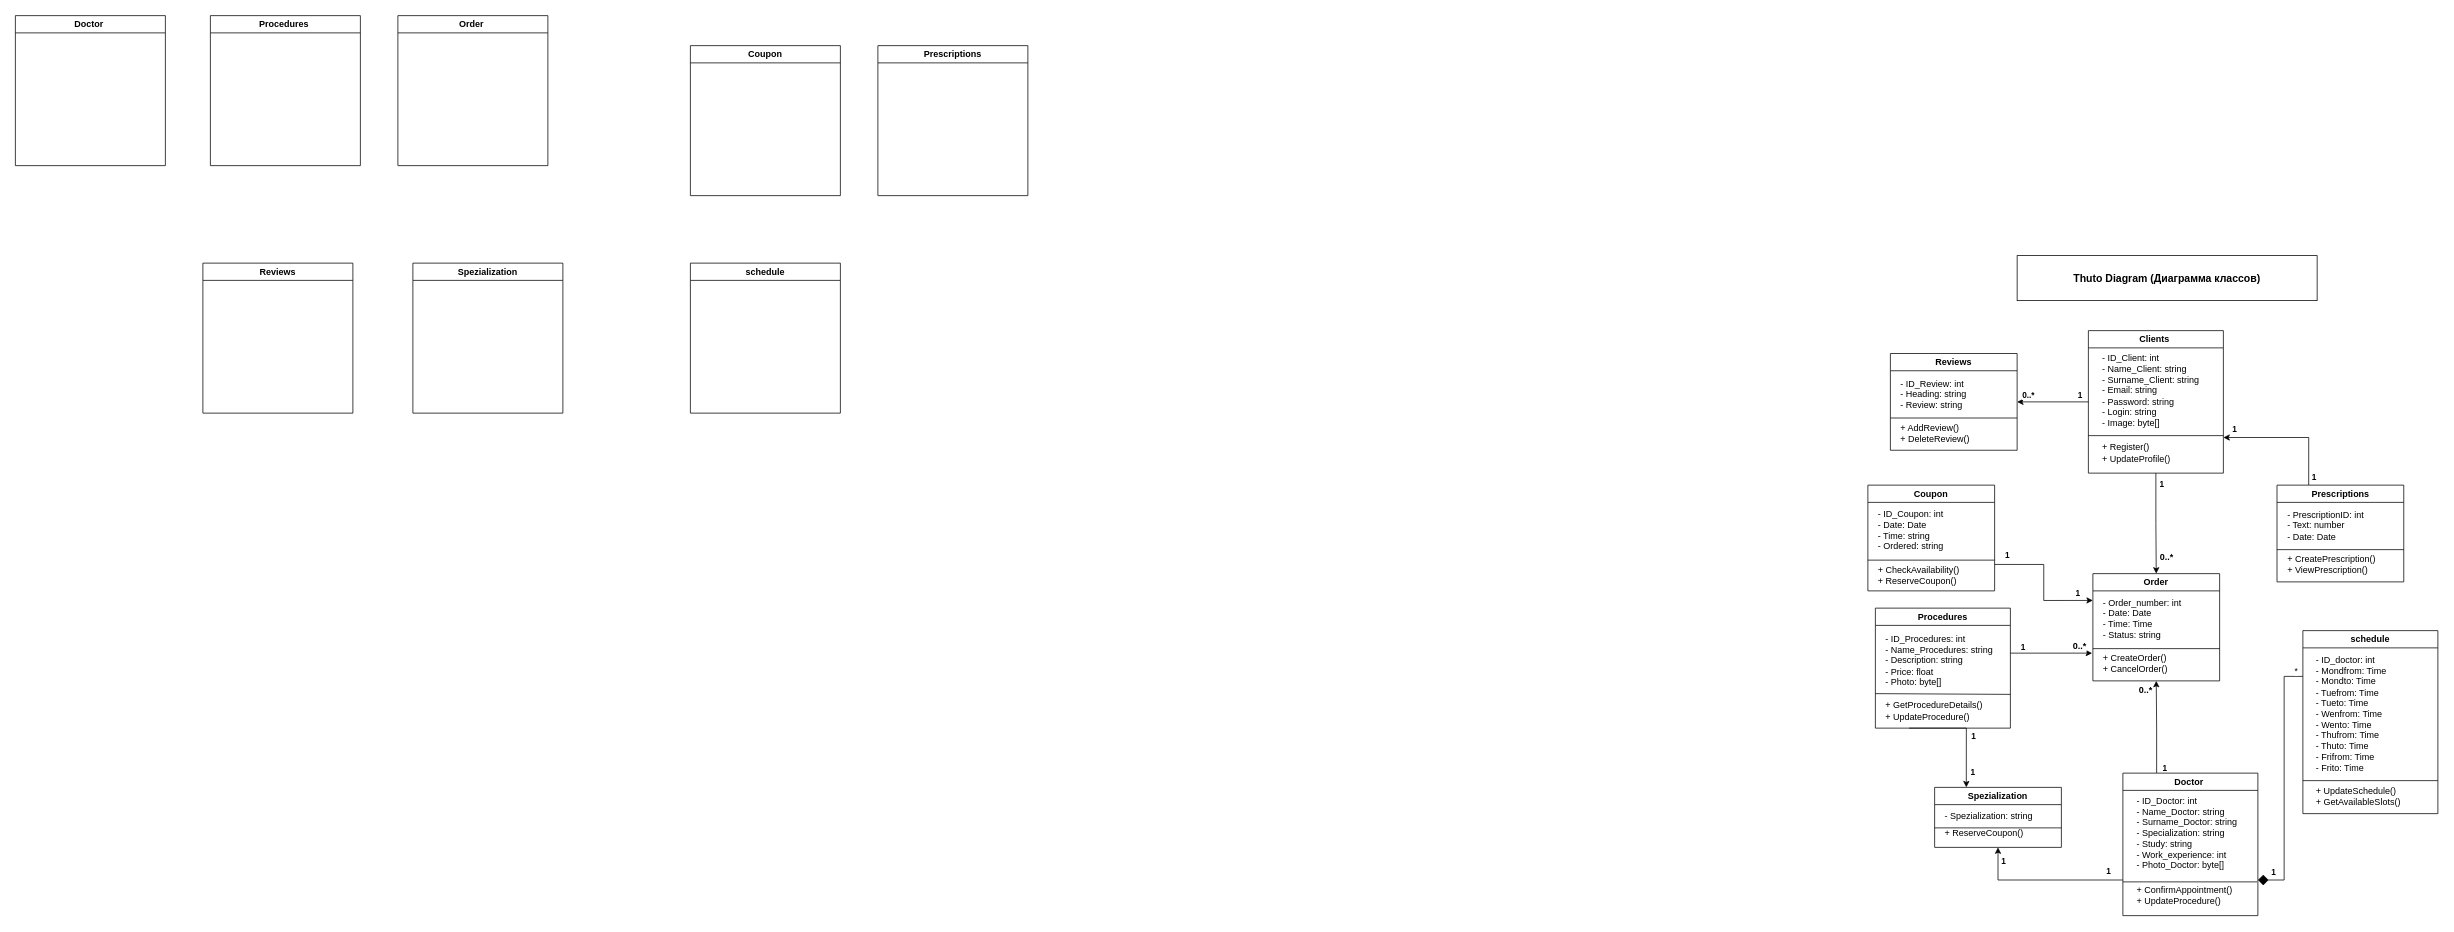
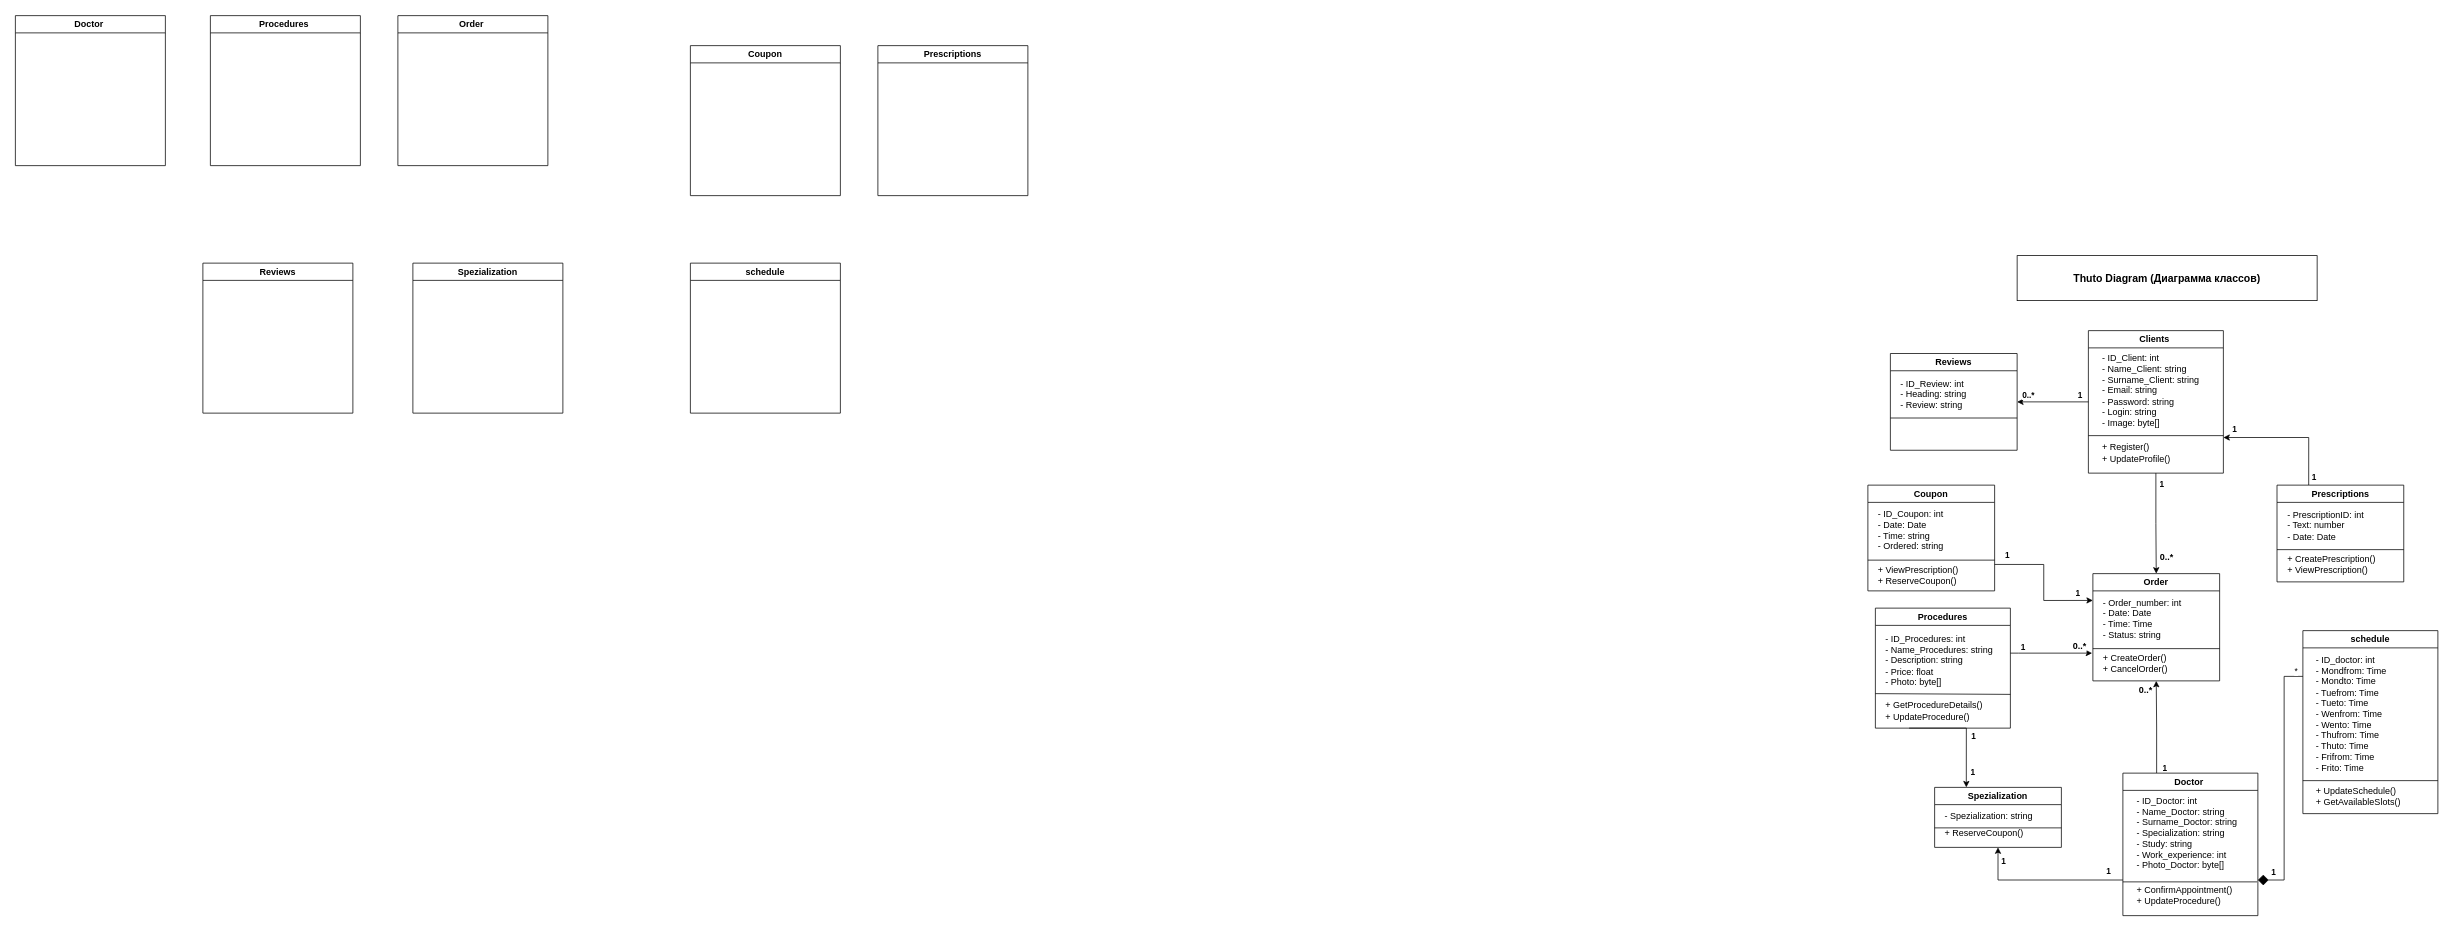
node "+ AddReview() + DeleteReview()": removed
node "+ CheckAvailability() + ReserveCoupon()": label "+ CheckAvailability() + ReserveCoupon()" -> "+ ViewPrescription() + ReserveCoupon()"
